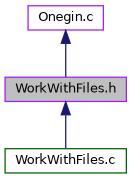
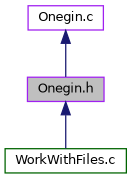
node "WorkWithFiles.h": label "WorkWithFiles.h" -> "Onegin.h"
